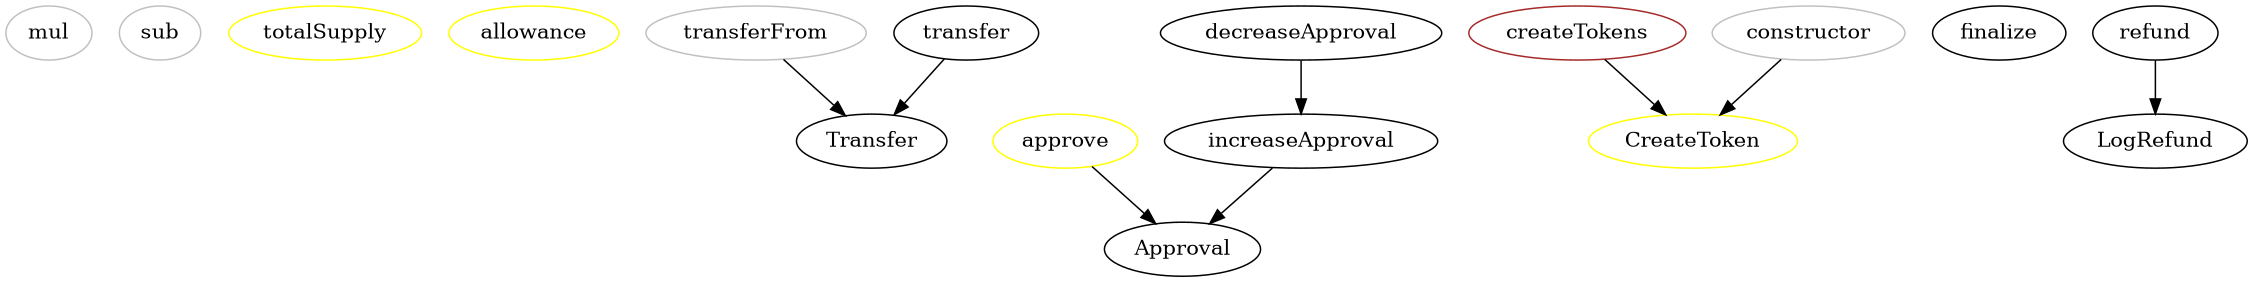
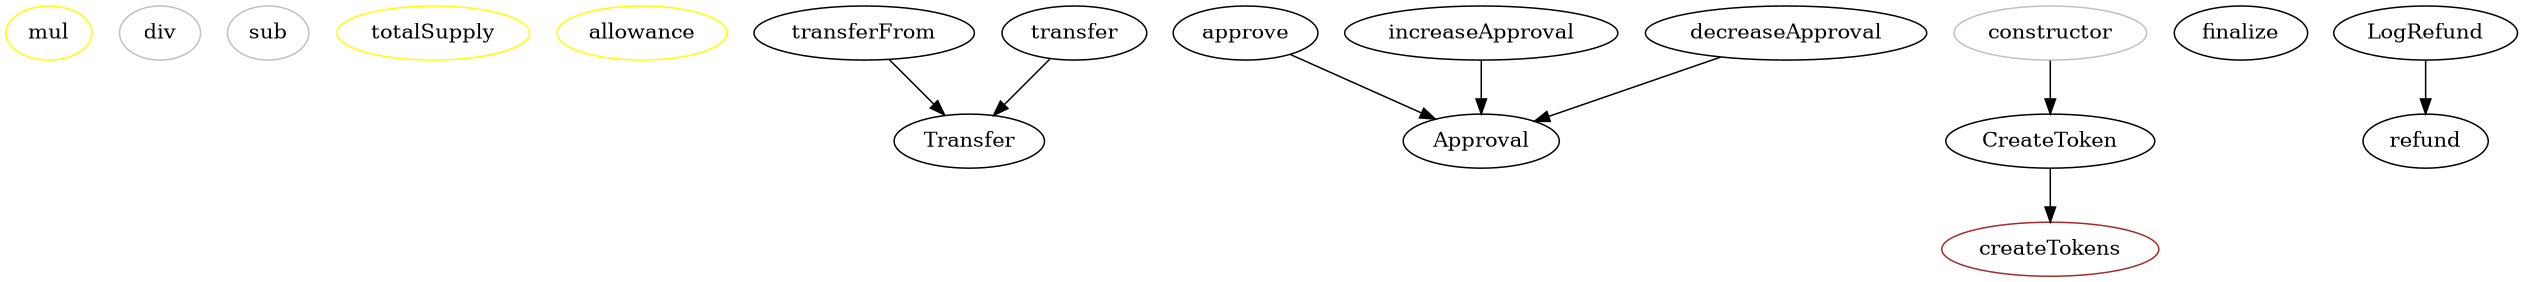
node "mul": color gray -> yellow
node "div": added
node "transferFrom": color gray -> black
edge "decreaseApproval" -> "increaseApproval": now "decreaseApproval" -> "Approval"
edge "refund" -> "LogRefund": reversed
edge "createTokens" -> "CreateToken": reversed
node "approve": color yellow -> black
node "CreateToken": color yellow -> black
